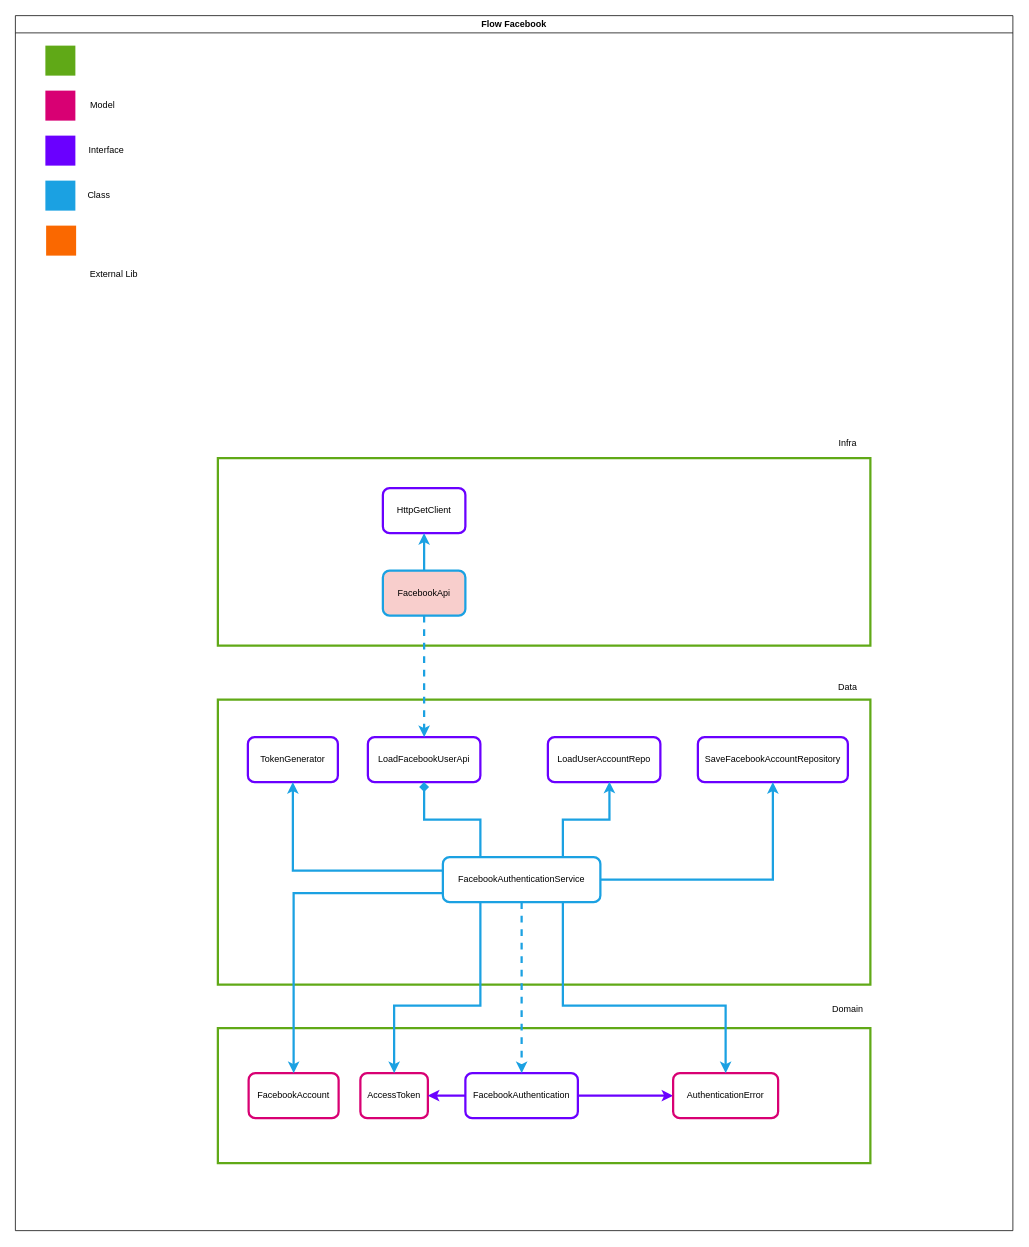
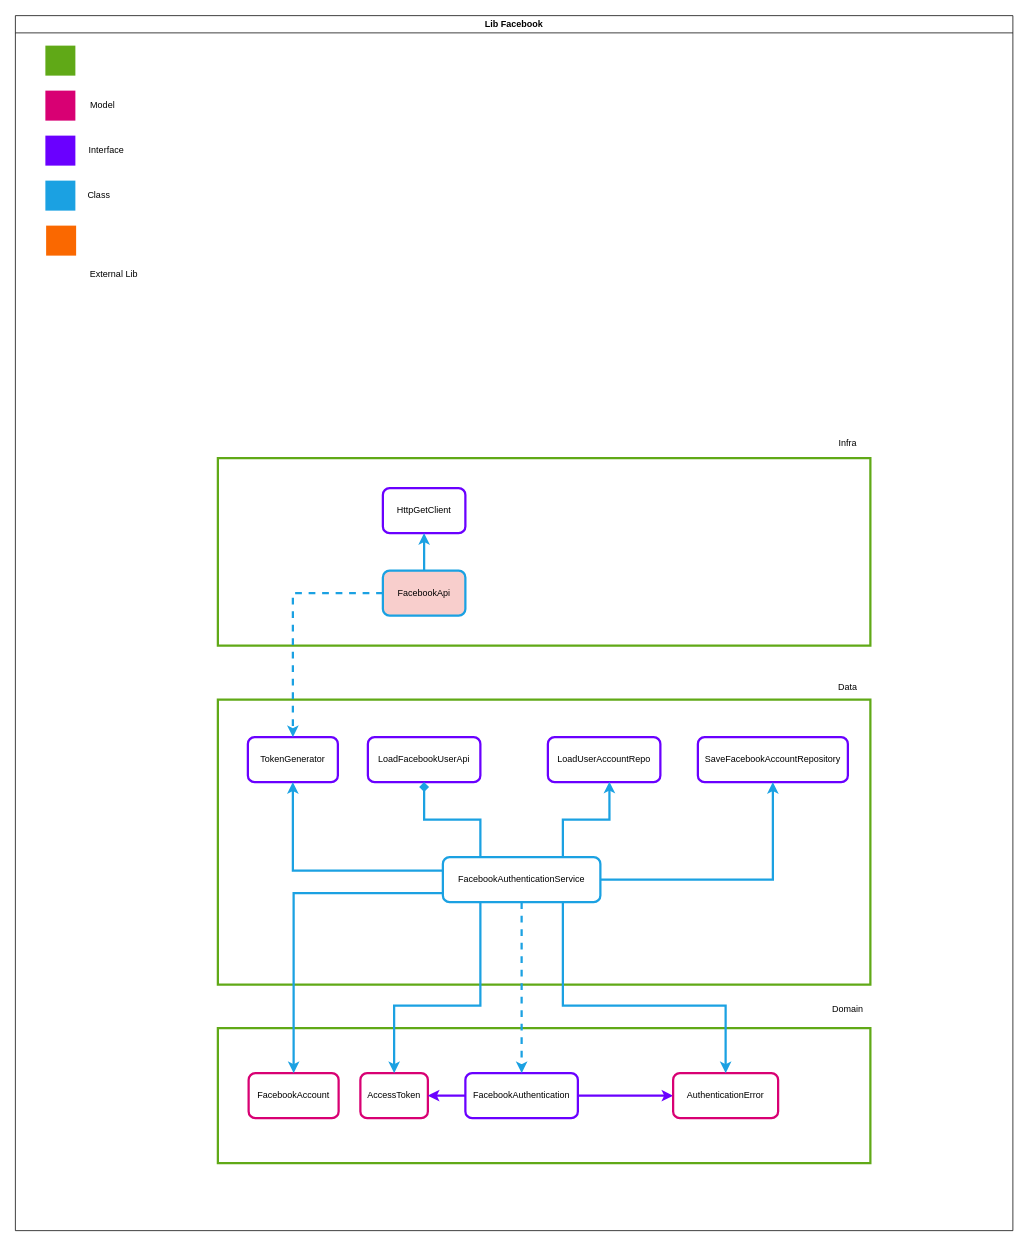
node "Flow Facebook": label "Flow Facebook" -> "Lib Facebook"
edge "FacebookApi" -> "LoadFacebookUserApi": now "FacebookApi" -> "TokenGenerator"
